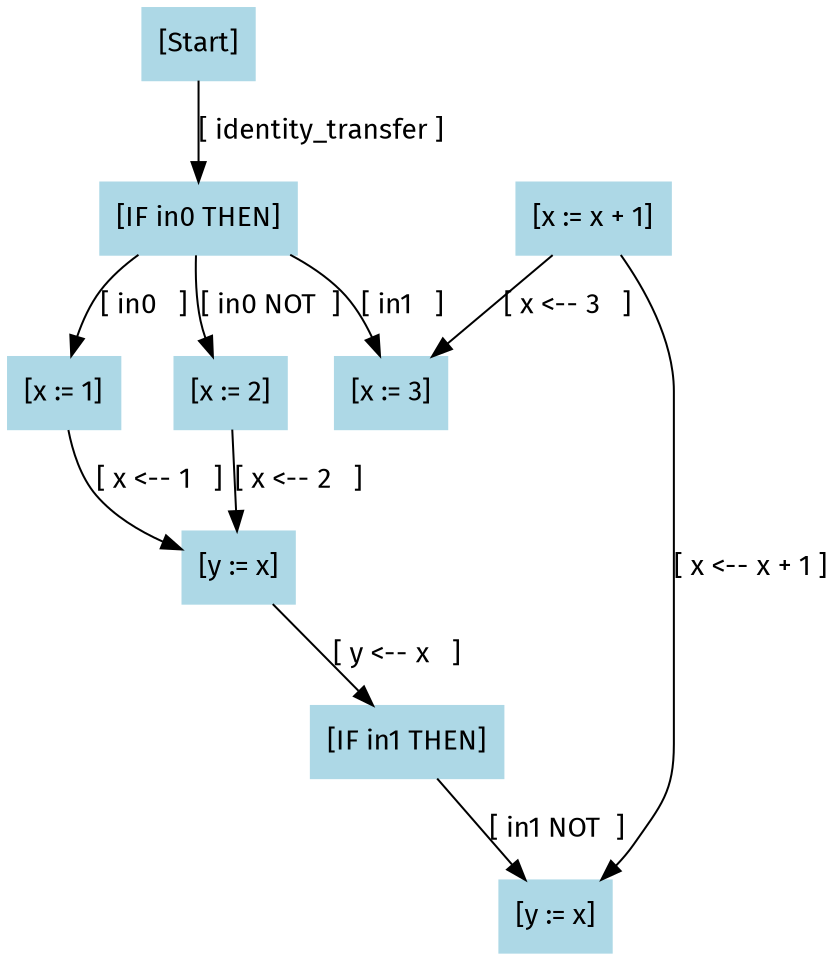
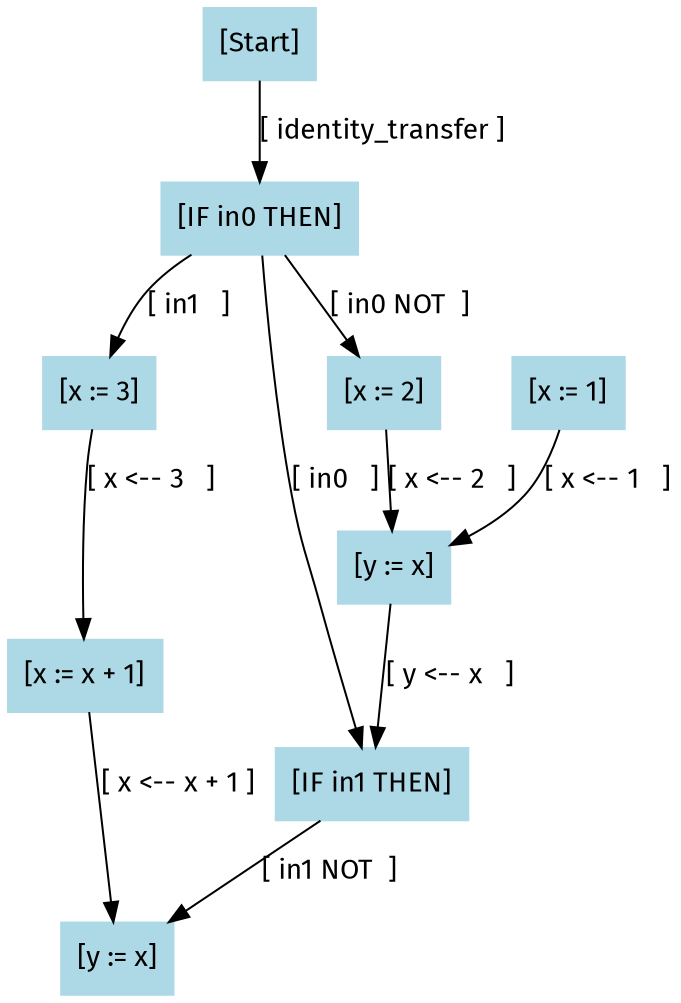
edge "[IF in0 THEN]" -> "[x := 1]": now "[IF in0 THEN]" -> "[IF in1 THEN]"
edge "[x := x + 1]" -> "[x := 3]": reversed
